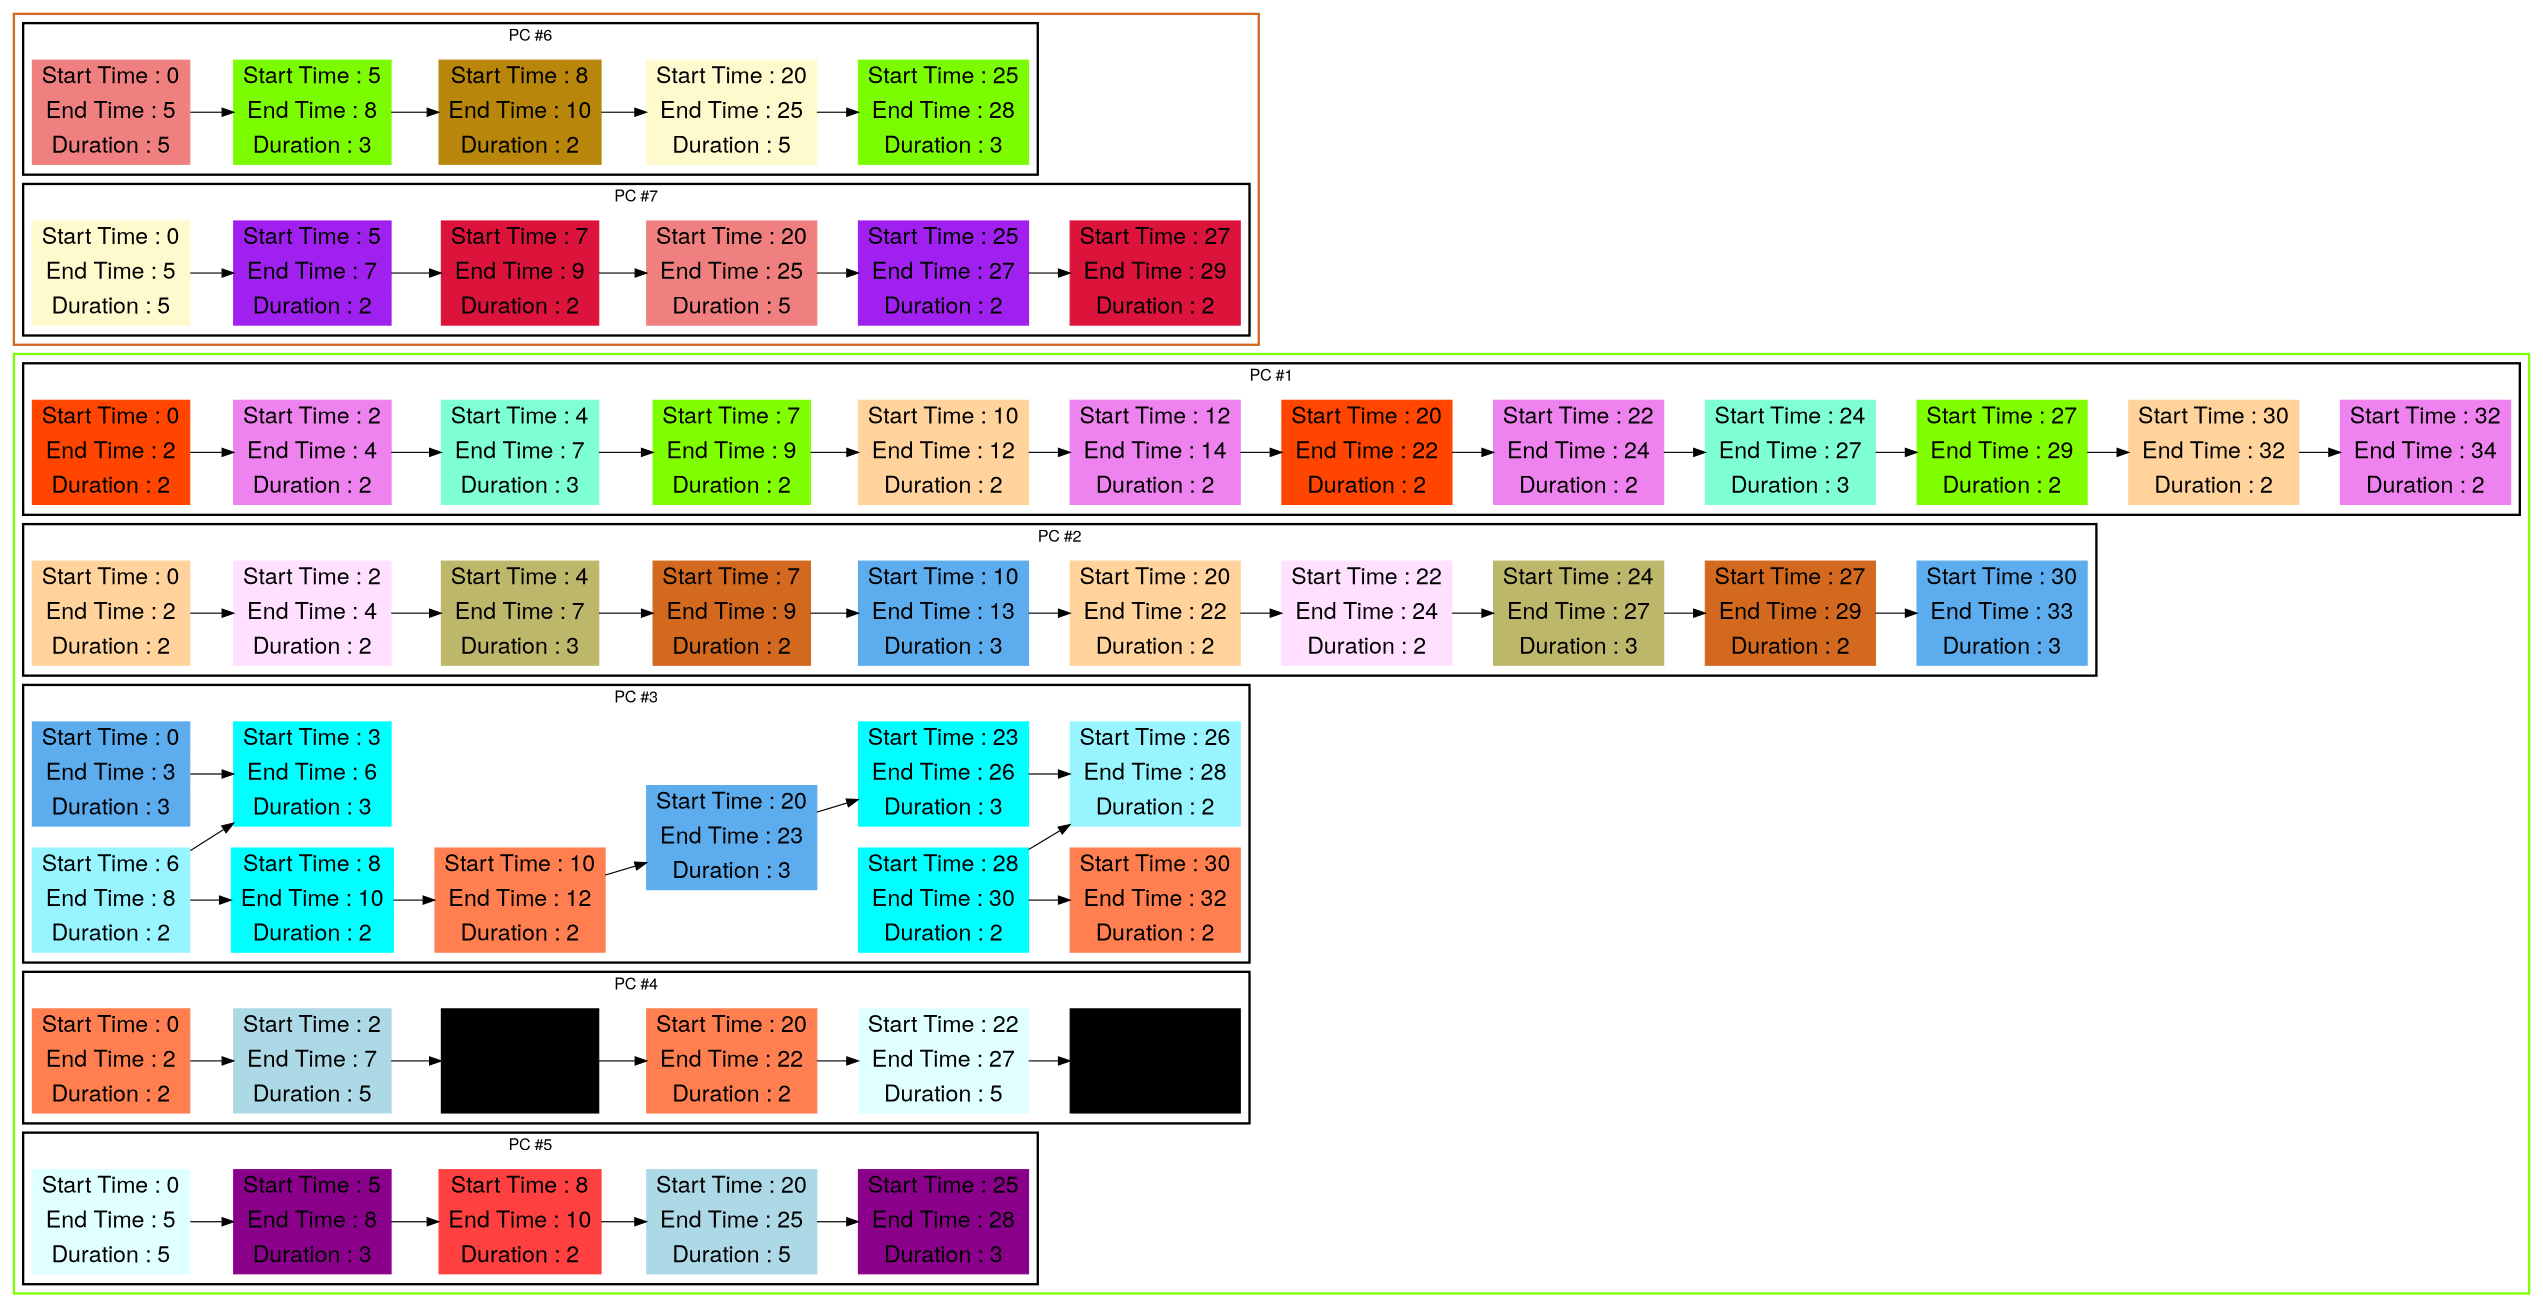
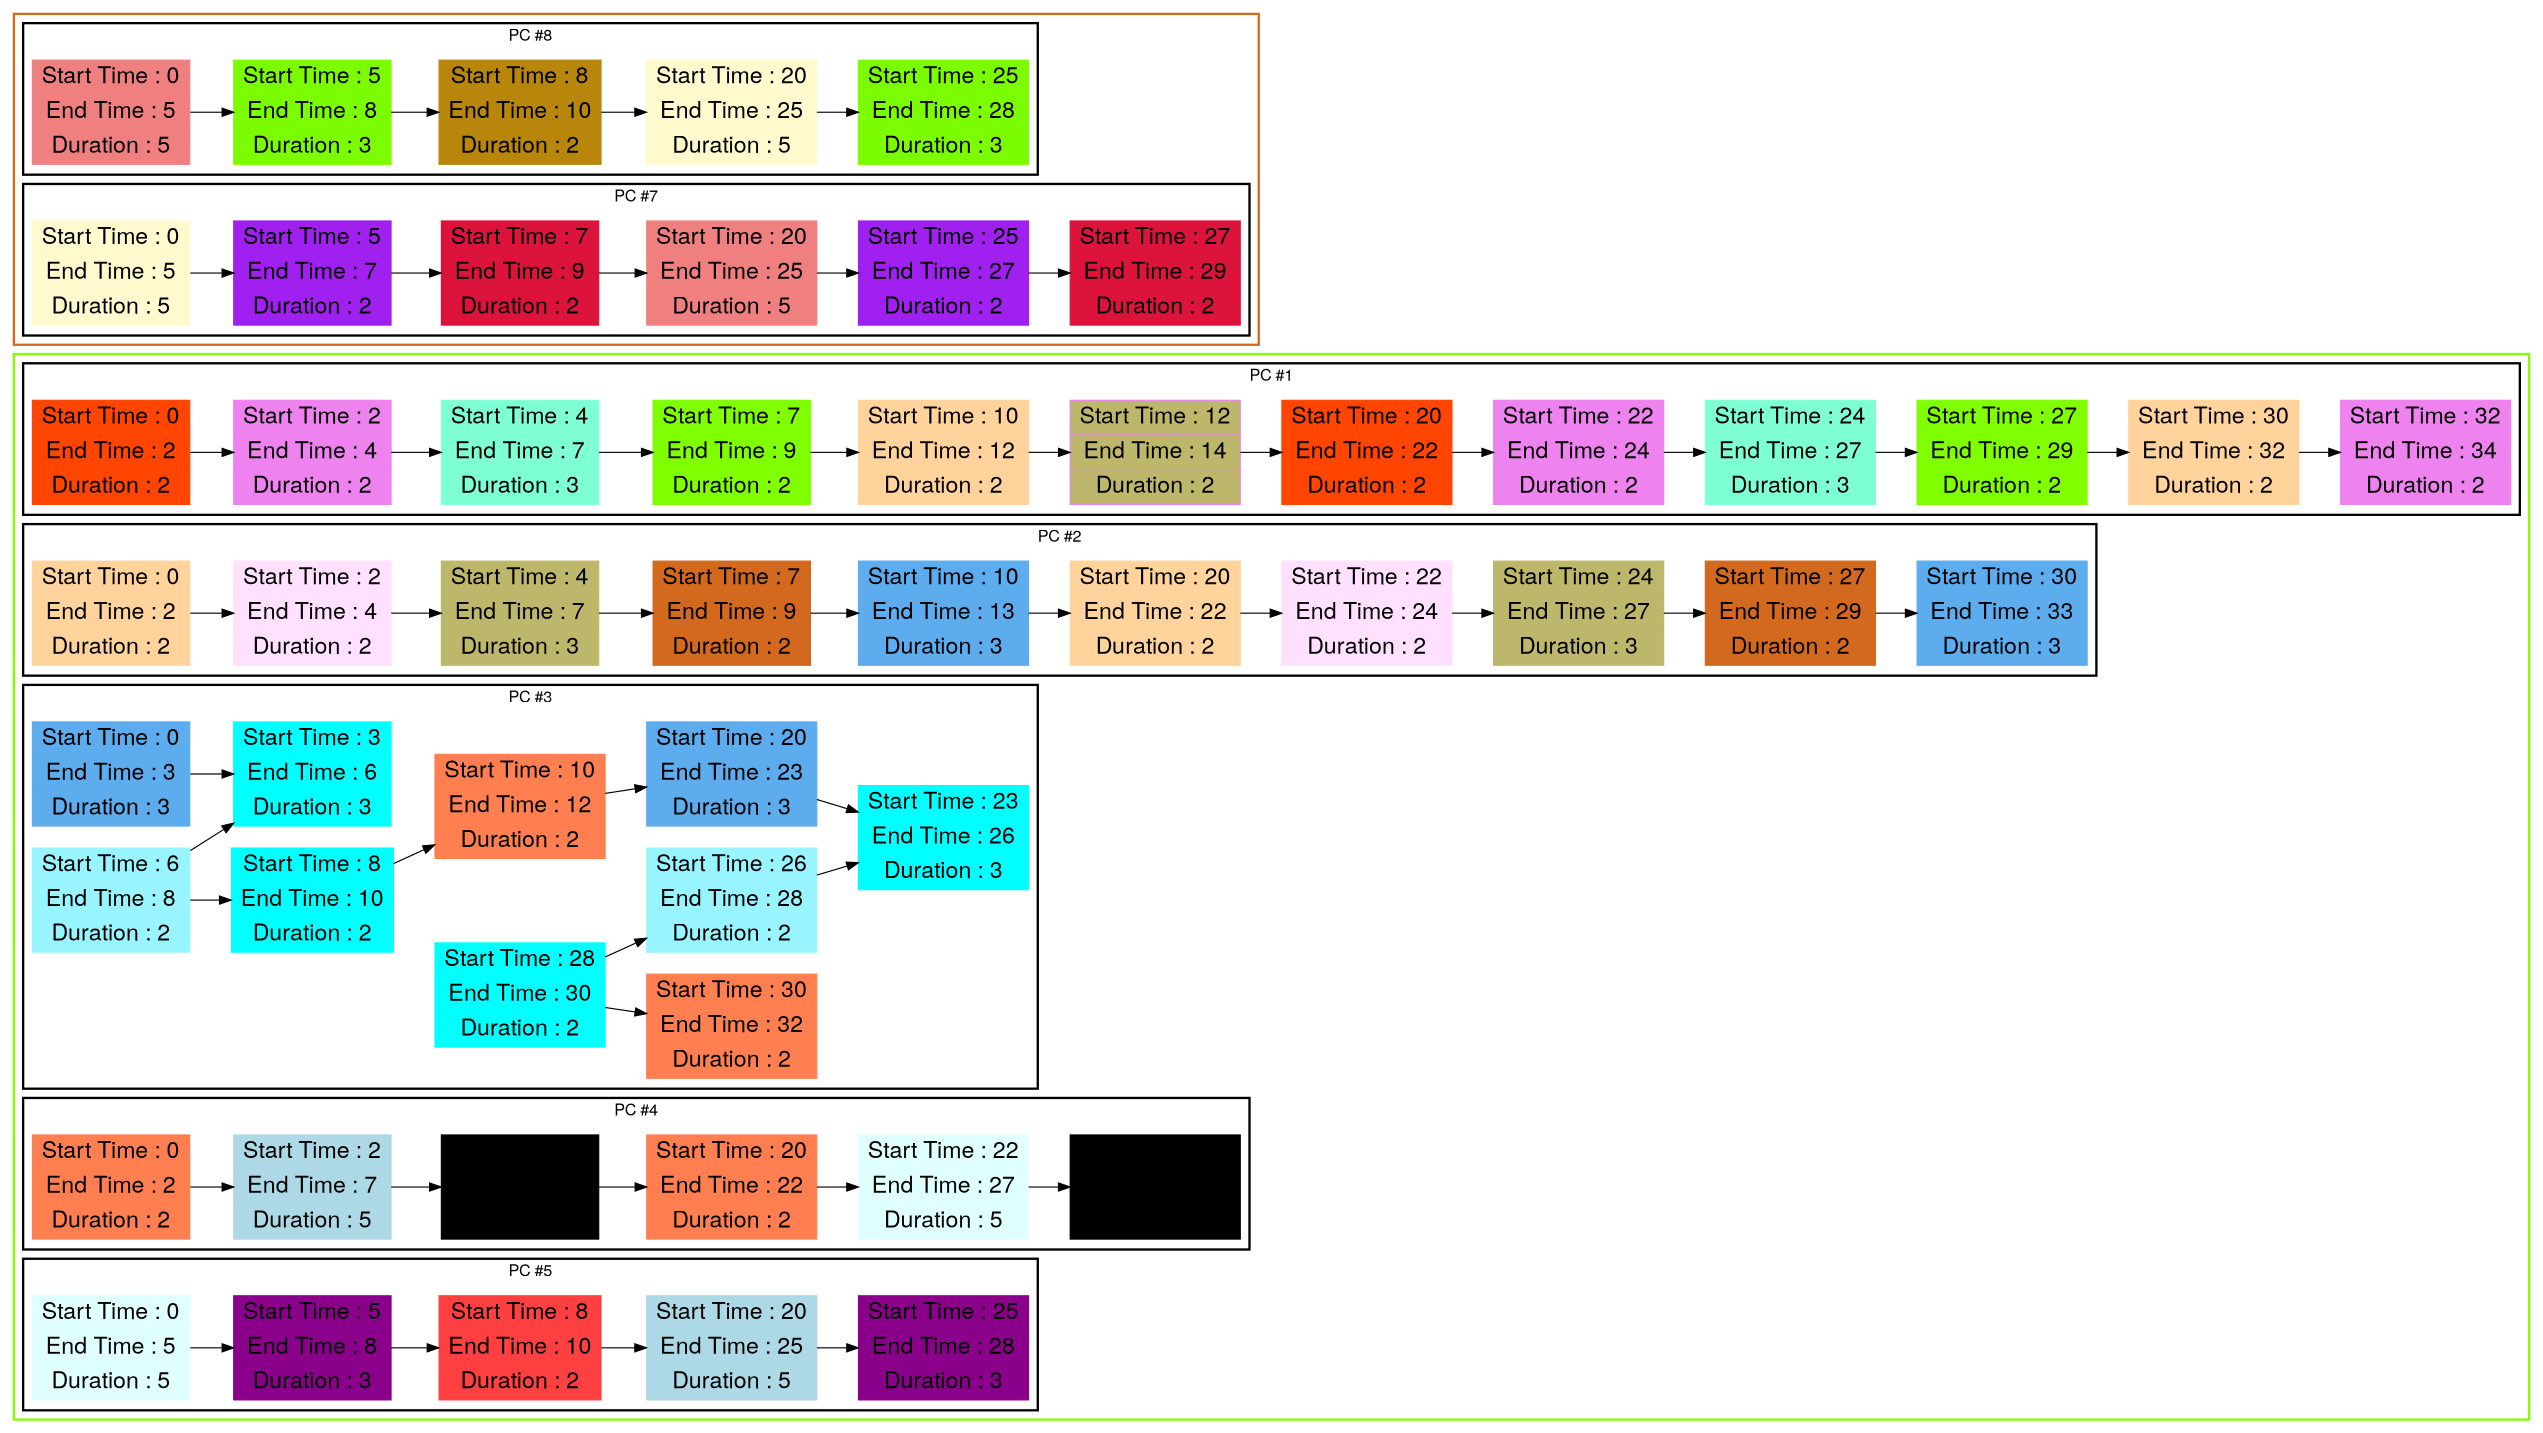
cluster "PC #6": label "PC #6" -> "PC #8"
node "Start Time : 12": fillcolor violet -> darkkhaki
edge "Start Time : 23" -> "Start Time : 26": reversed
